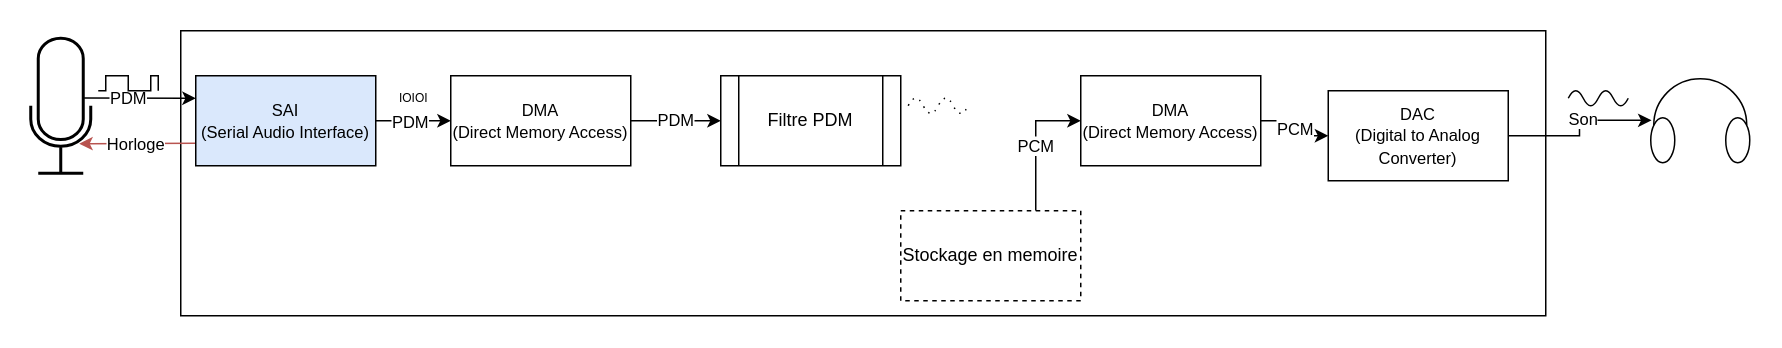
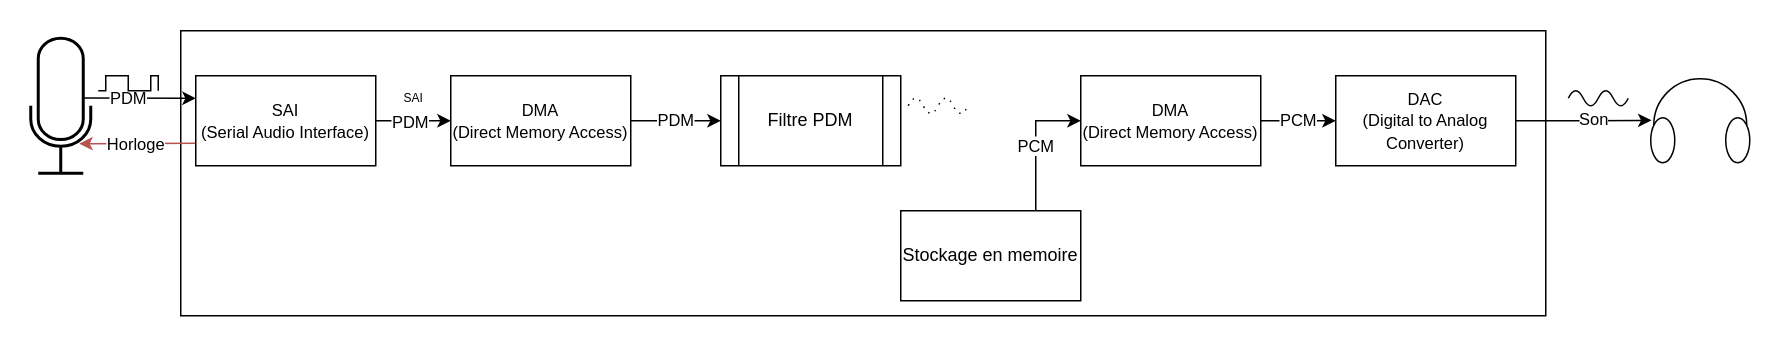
node "IOIOI": label "IOIOI" -> "SAI"
node "SAI (Serial Audio Interface)": fillcolor #dae8fc -> #ffffff
node "DAC (Digital to Analog Converter)": moved (1418, 136) -> (1426, 121)
node "Stockage en memoire": style dashed -> solid
